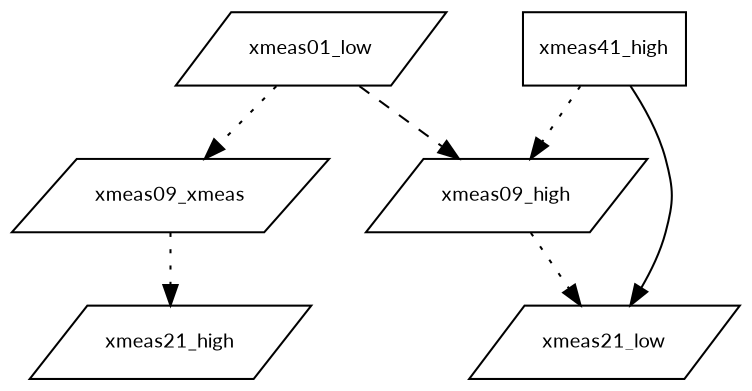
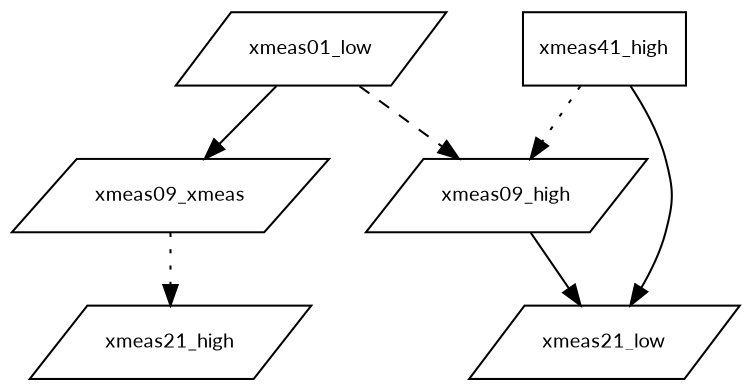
edge "xmeas01_low" -> "xmeas09_xmeas": style dotted -> solid
edge "xmeas09_high" -> "xmeas21_low": style dotted -> solid
